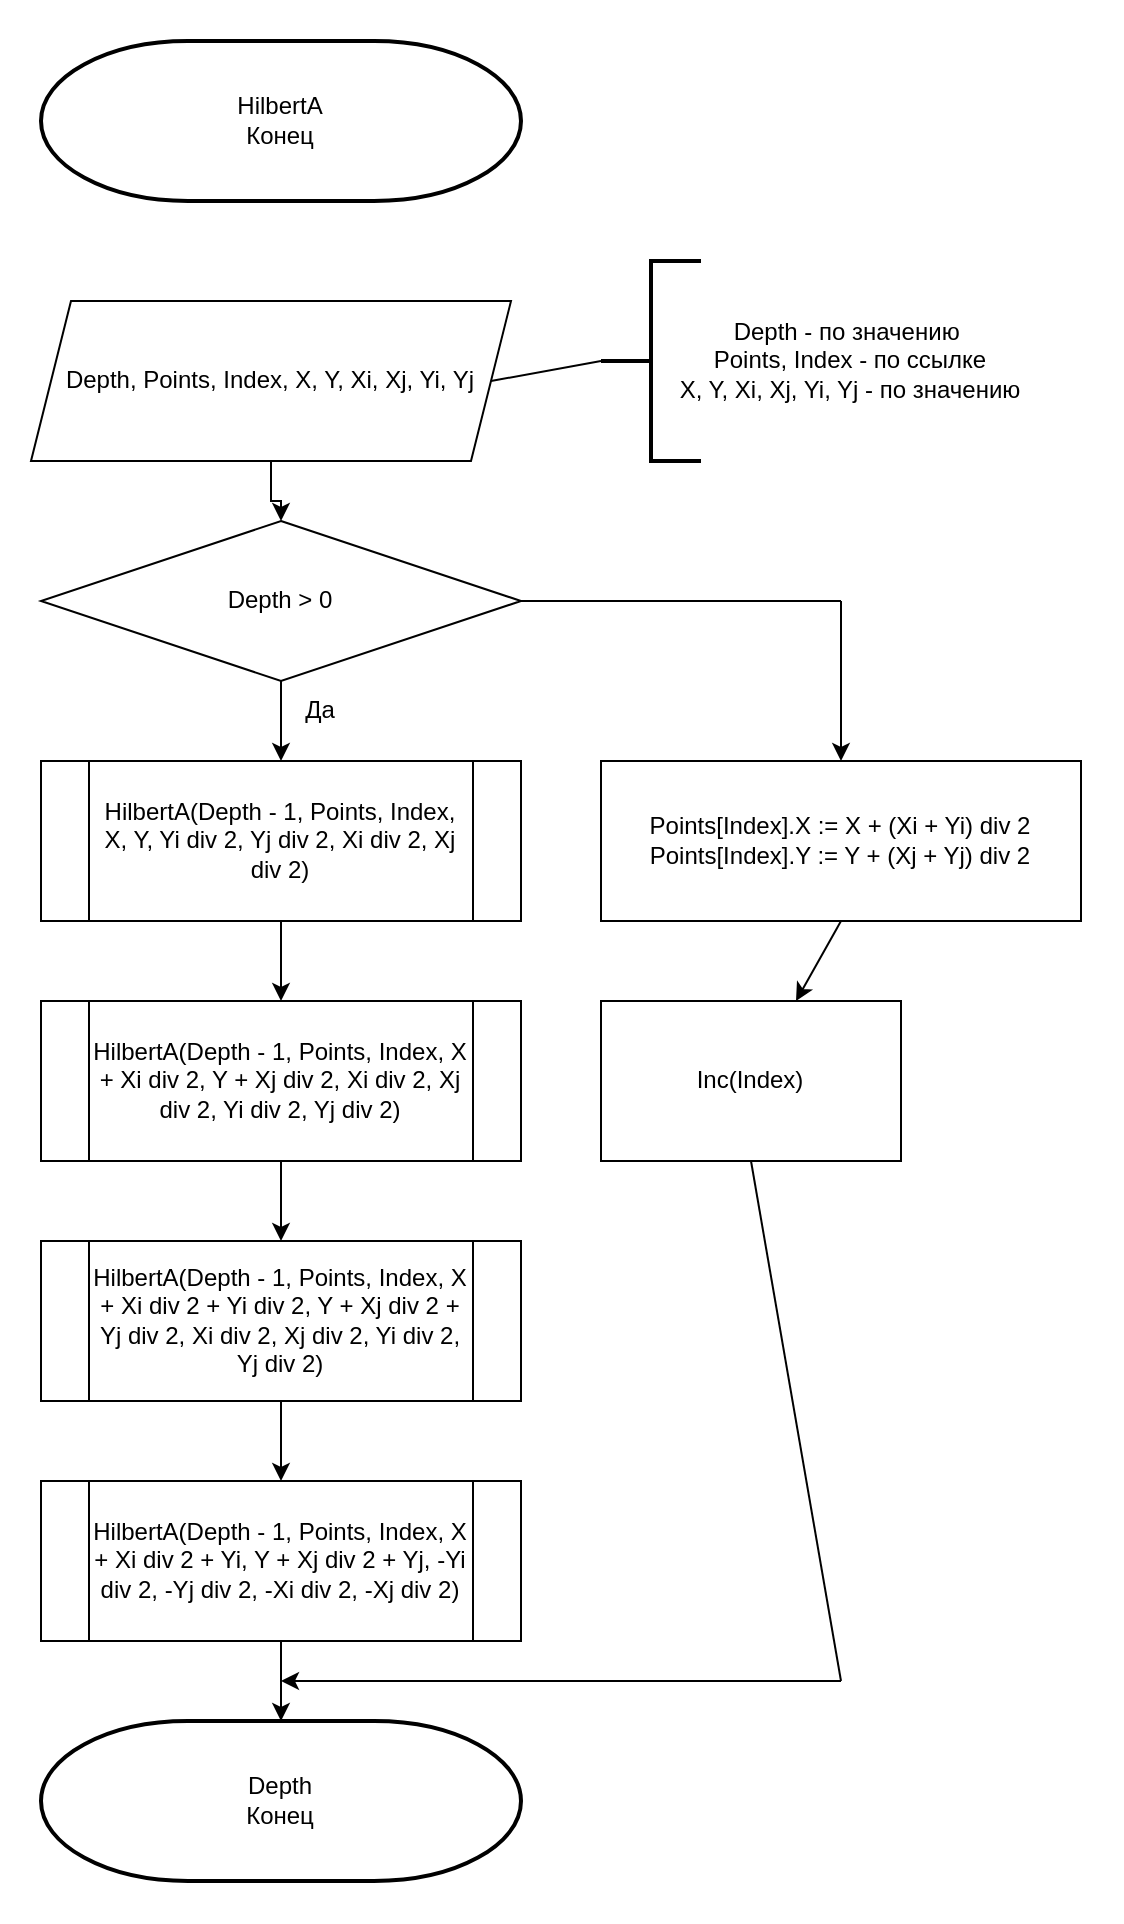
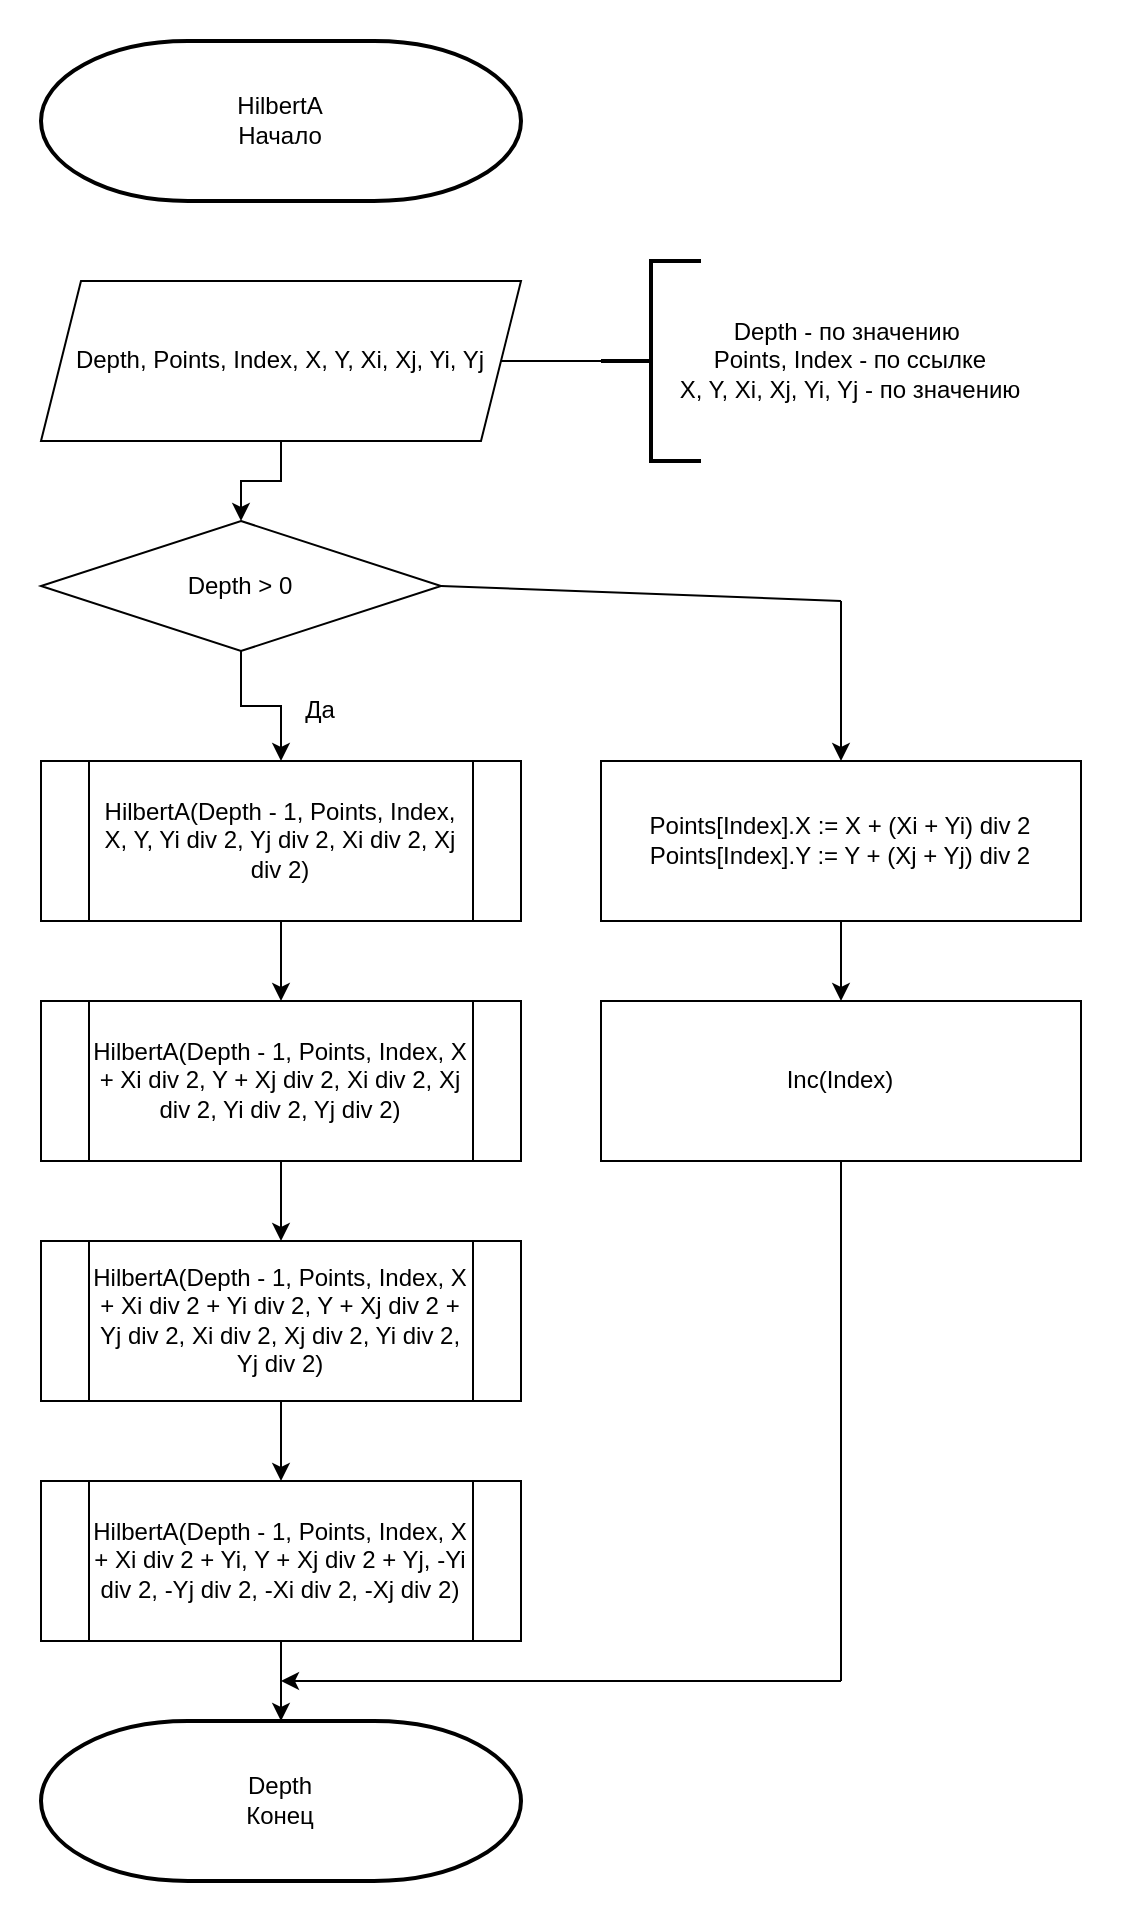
node "HilbertA Конец": label "HilbertA Конец" -> "HilbertA Начало"
node "Depth, Points, Index, X, Y, Xi, Xj, Yi, Yj": moved (271, 381) -> (281, 361)
node "Depth > 0": size 480x160 -> 400x130
node "Inc(Index)": size 300x160 -> 480x160
